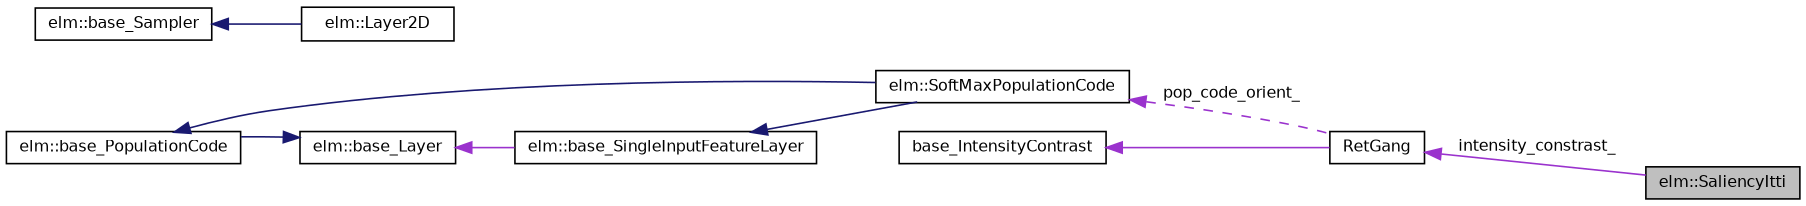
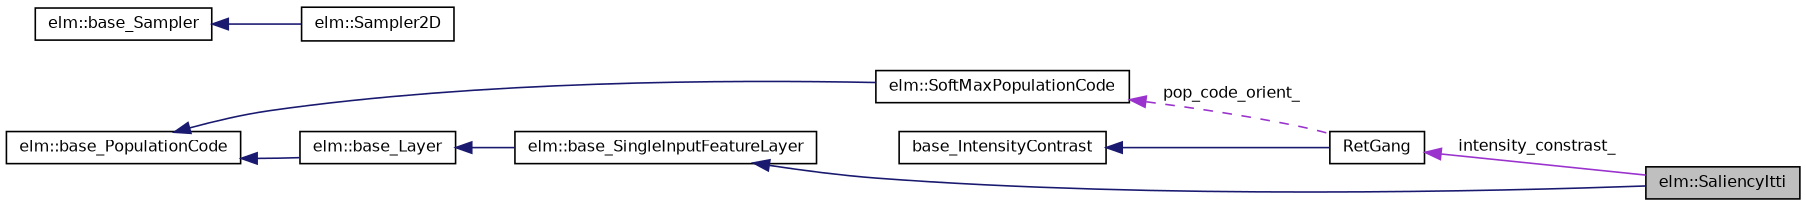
node "elm::Layer2D": label "elm::Layer2D" -> "elm::Sampler2D"
edge "elm::SoftMaxPopulationCode" -> "elm::base_SingleInputFeatureLayer": now "elm::SaliencyItti" -> "elm::base_SingleInputFeatureLayer"
edge "elm::base_PopulationCode" -> "elm::base_Layer": reversed
edge "elm::base_SingleInputFeatureLayer" -> "elm::base_Layer": color darkorchid3 -> midnightblue
edge "RetGang" -> "base_IntensityContrast": color darkorchid3 -> midnightblue
